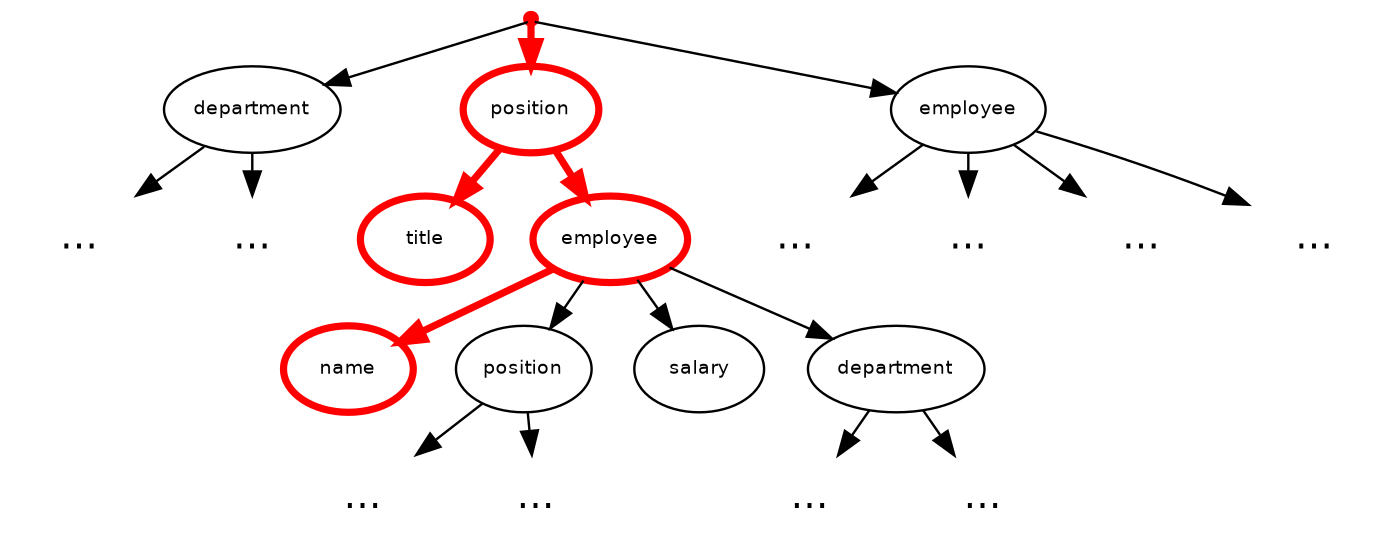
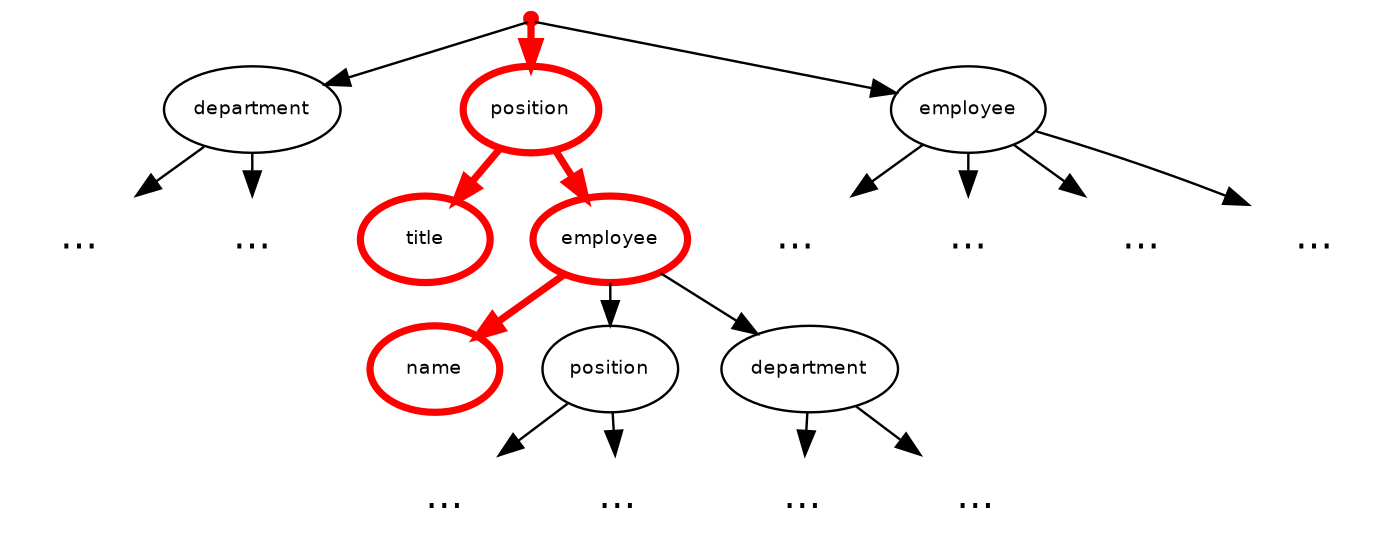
node "salary": removed
